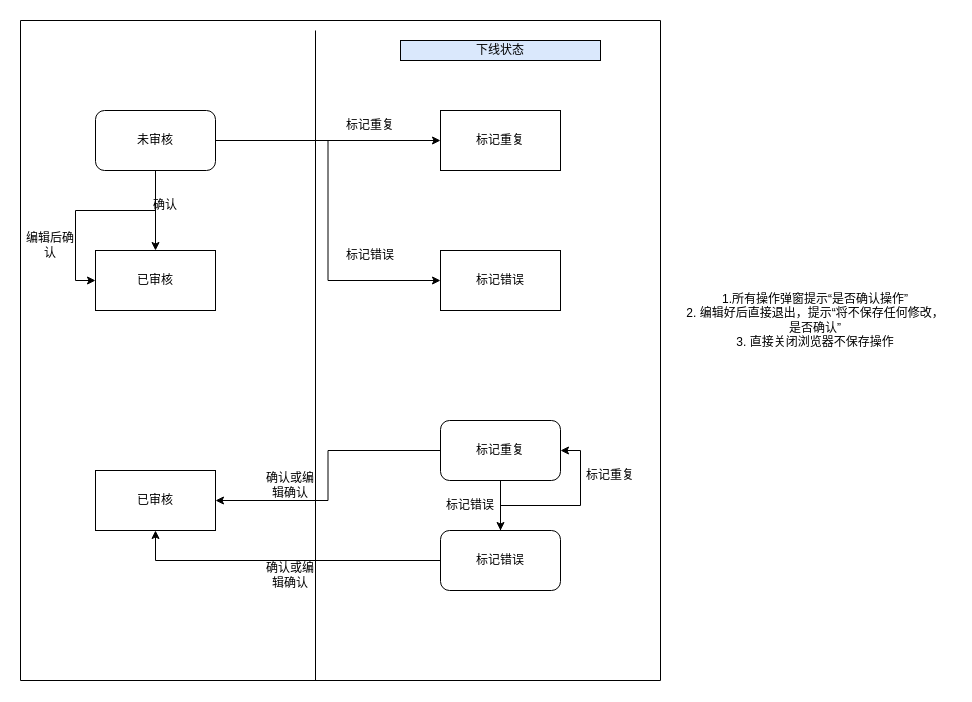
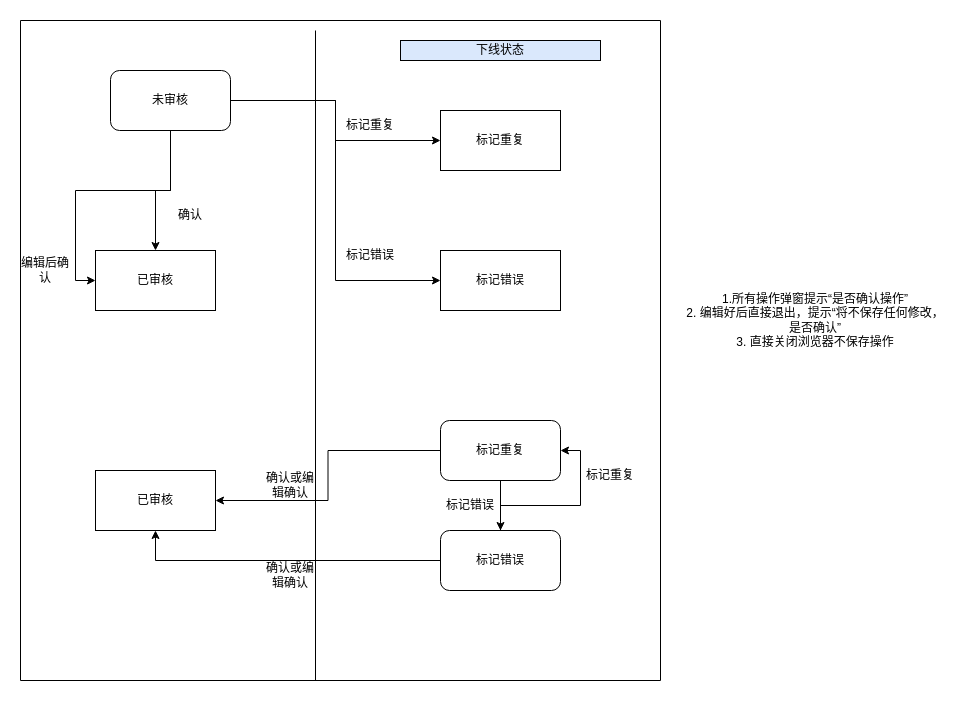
node "未审核": moved (156, 141) -> (171, 101)
node "确认": moved (166, 206) -> (191, 216)
node "编辑后确认": moved (51, 246) -> (46, 271)
